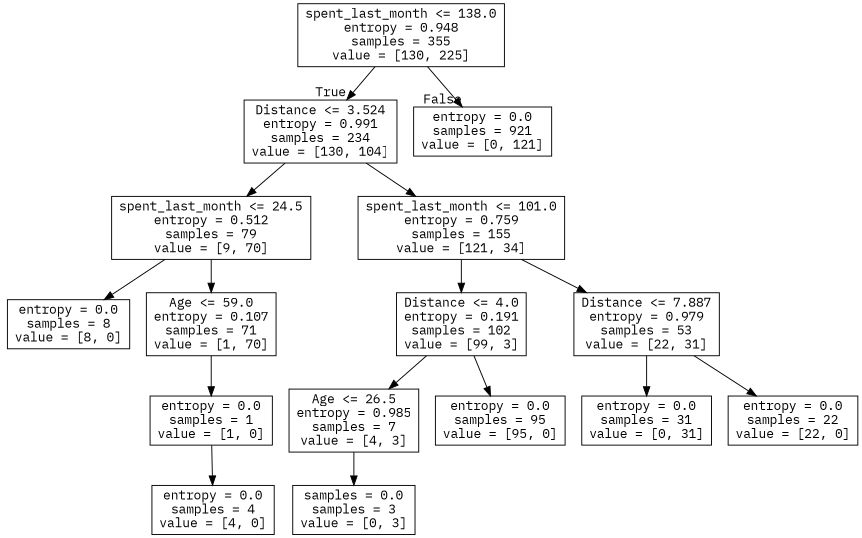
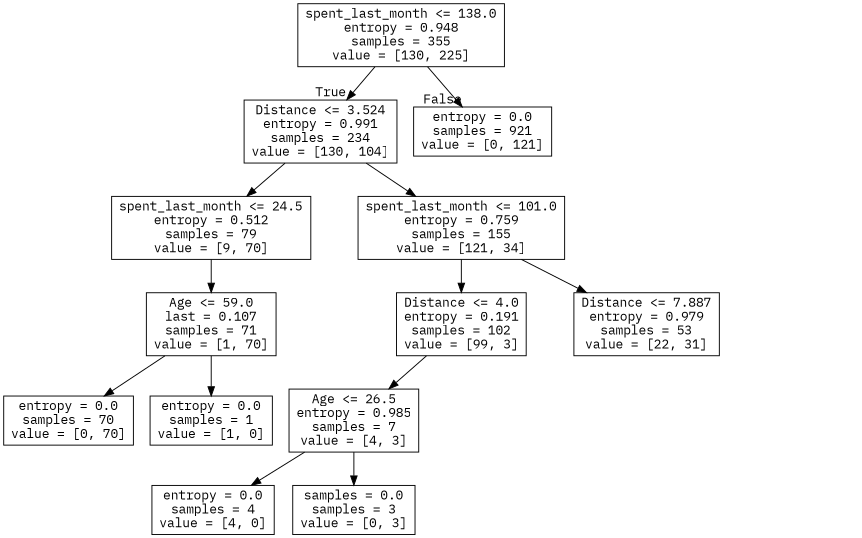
node "entropy = 0.0 samples = 8 value = [8, 0]": removed
node "Age <= 59.0 entropy = 0.107 samples = 71 value = [1, 70]": label "Age <= 59.0 entropy = 0.107 samples = 71 value = [1, 70]" -> "Age <= 59.0 last = 0.107 samples = 71 value = [1, 70]"
node "entropy = 0.0 samples = 70 value = [0, 70]": added
node "entropy = 0.0 samples = 95 value = [95, 0]": removed
node "entropy = 0.0 samples = 31 value = [0, 31]": removed
node "entropy = 0.0 samples = 22 value = [22, 0]": removed
edge "entropy = 0.0 samples = 1 value = [1, 0]" -> "entropy = 0.0 samples = 4 value = [4, 0]": now "Age <= 26.5 entropy = 0.985 samples = 7 value = [4, 3]" -> "entropy = 0.0 samples = 4 value = [4, 0]"
